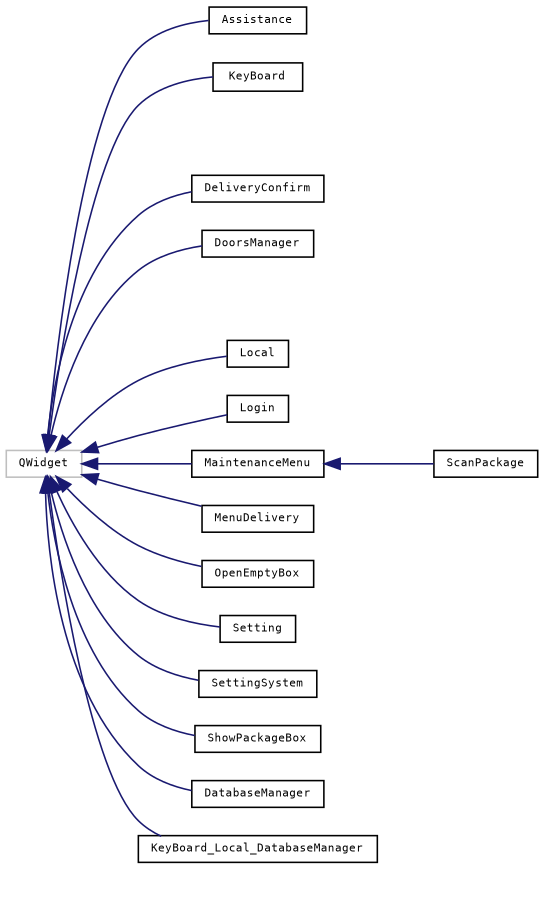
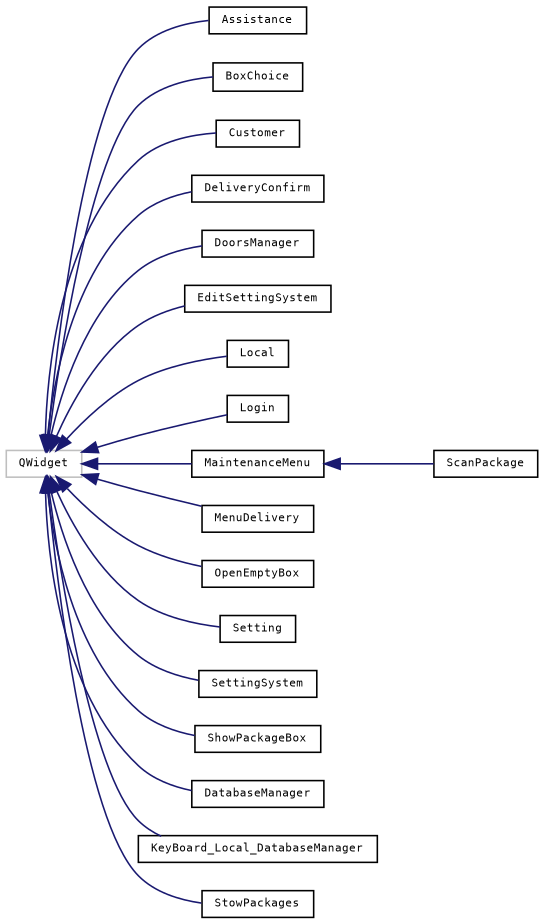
node "KeyBoard": label "KeyBoard" -> "BoxChoice"
node "Customer": added
node "EditSettingSystem": added
node "StowPackages": added
